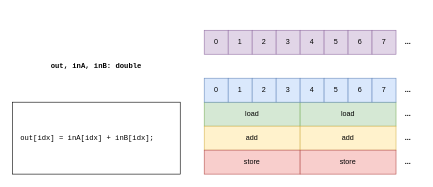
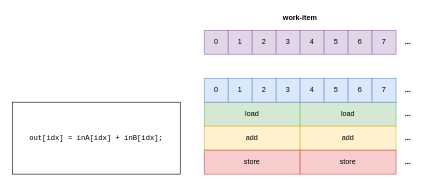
node "work-item": added
node "out, inA, inB: double": removed
node "out[idx] = inA[idx] + inB[idx];": moved (87, 138) -> (96, 138)
